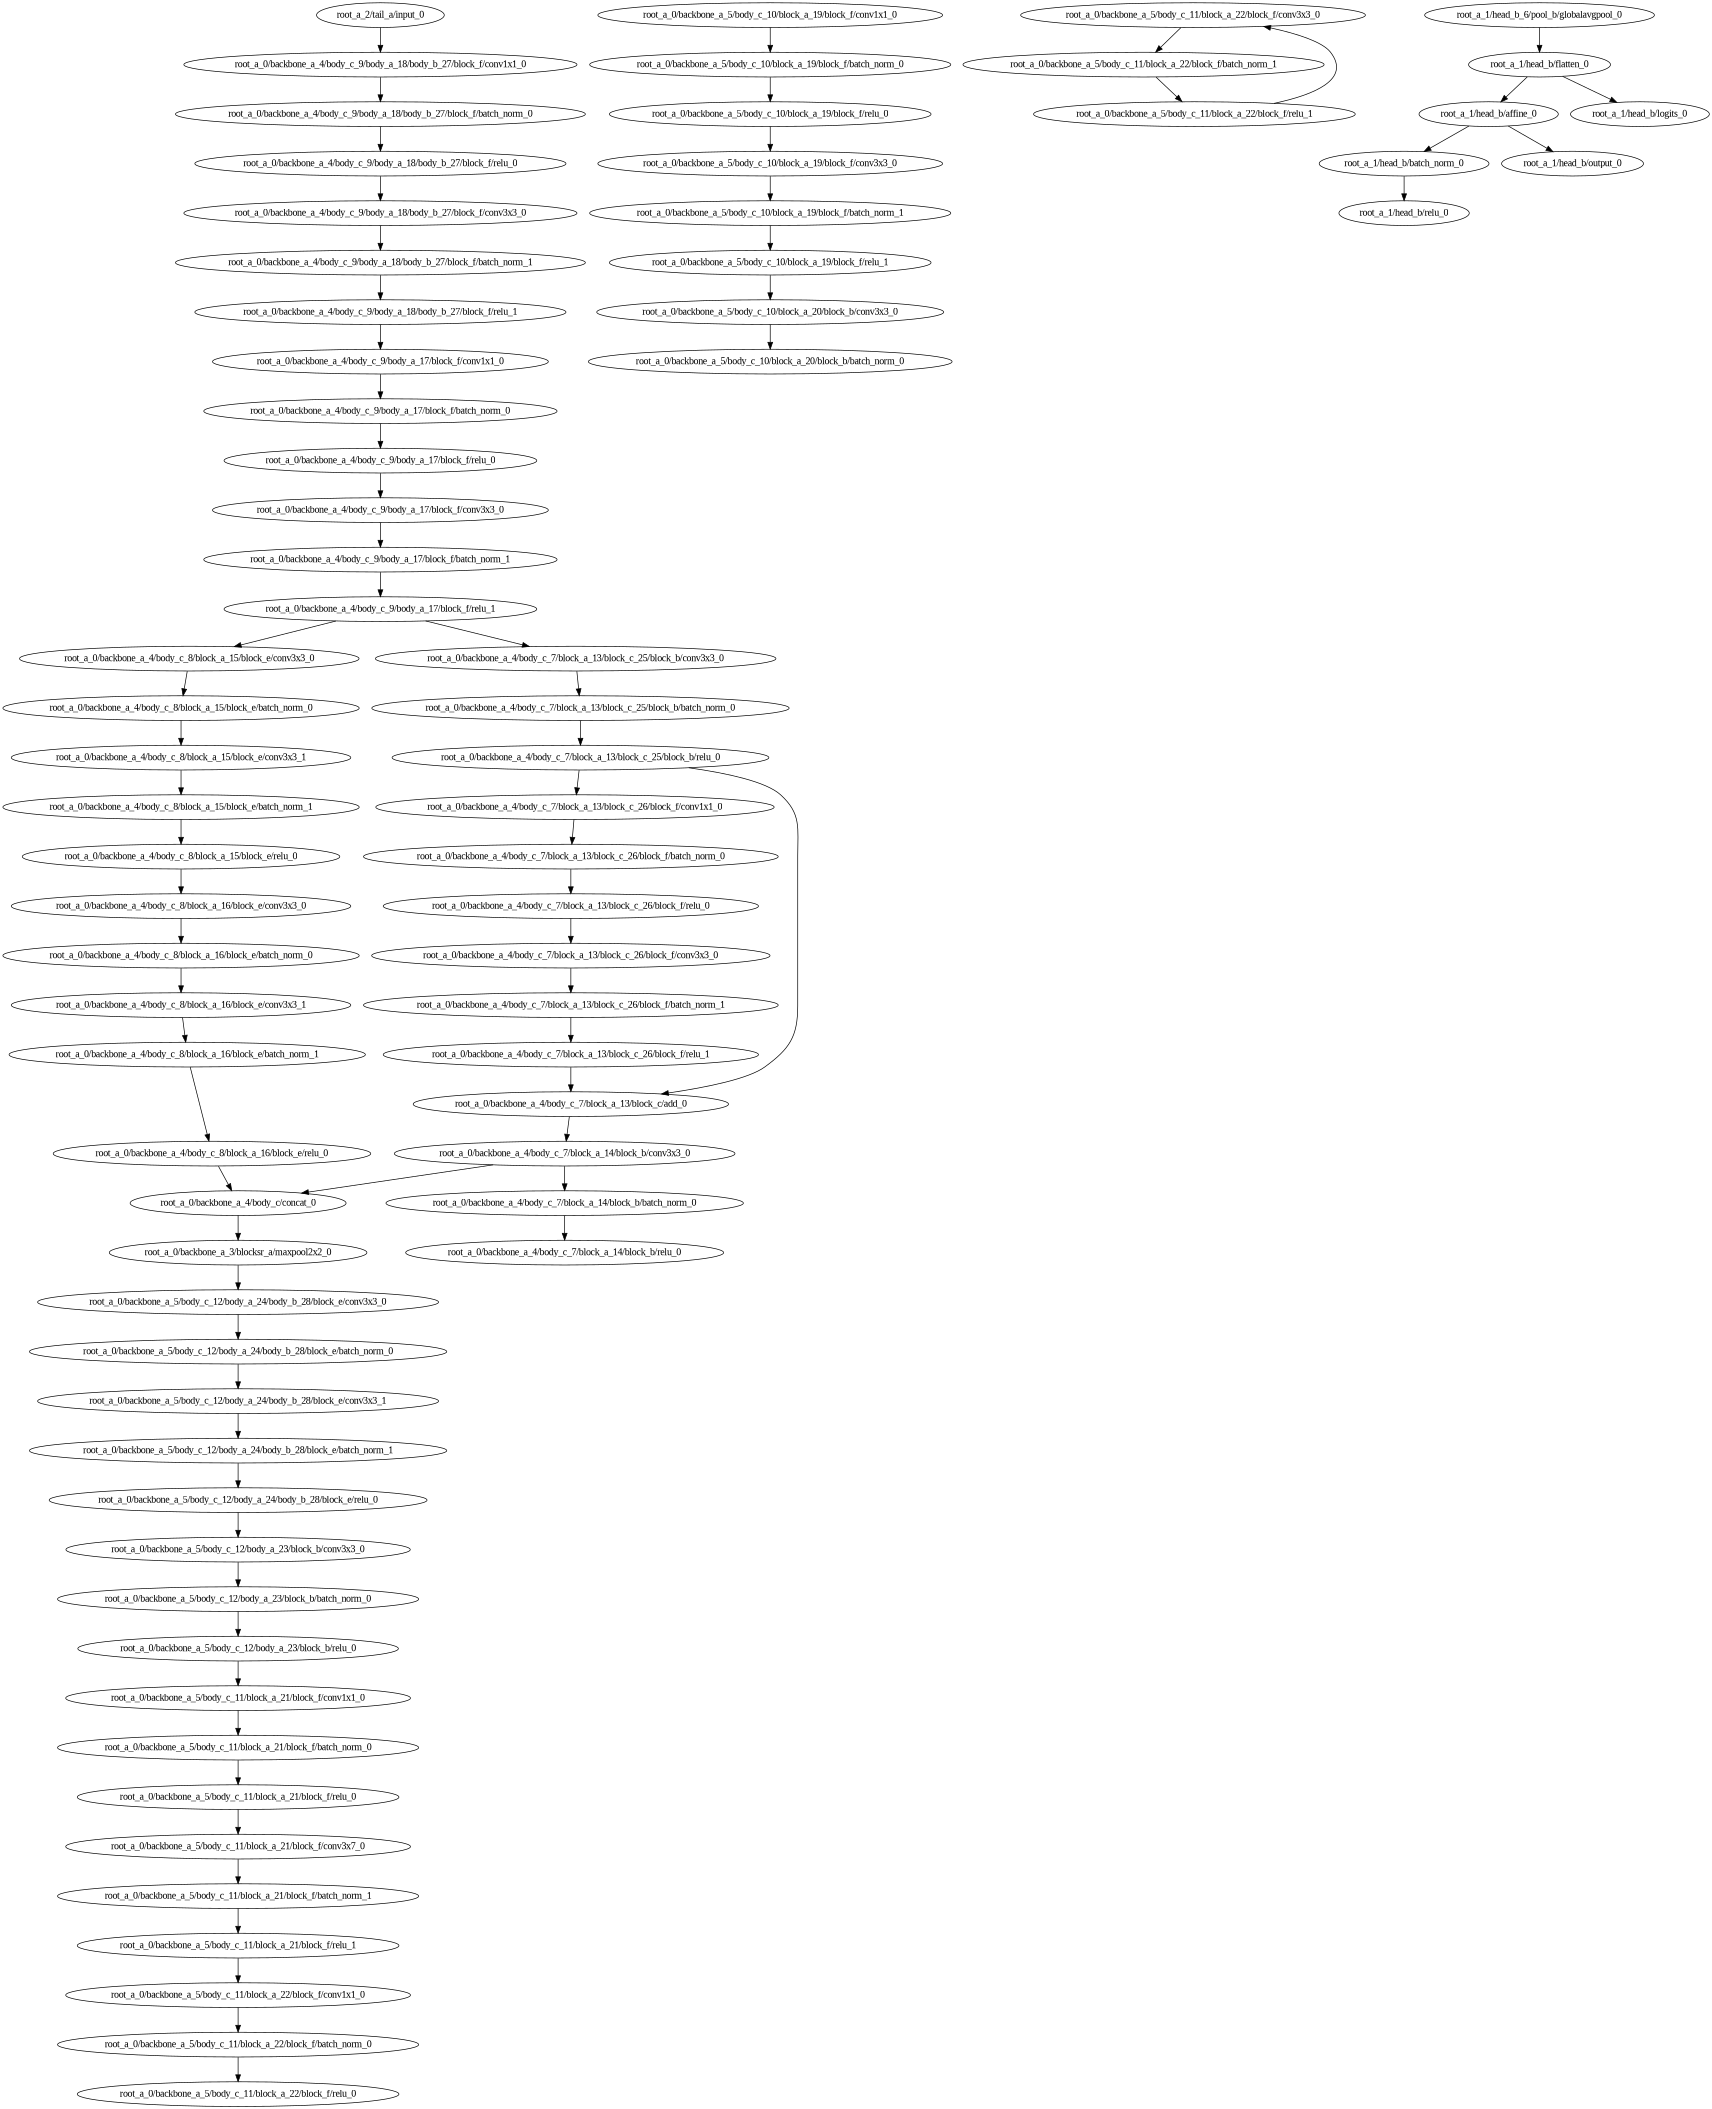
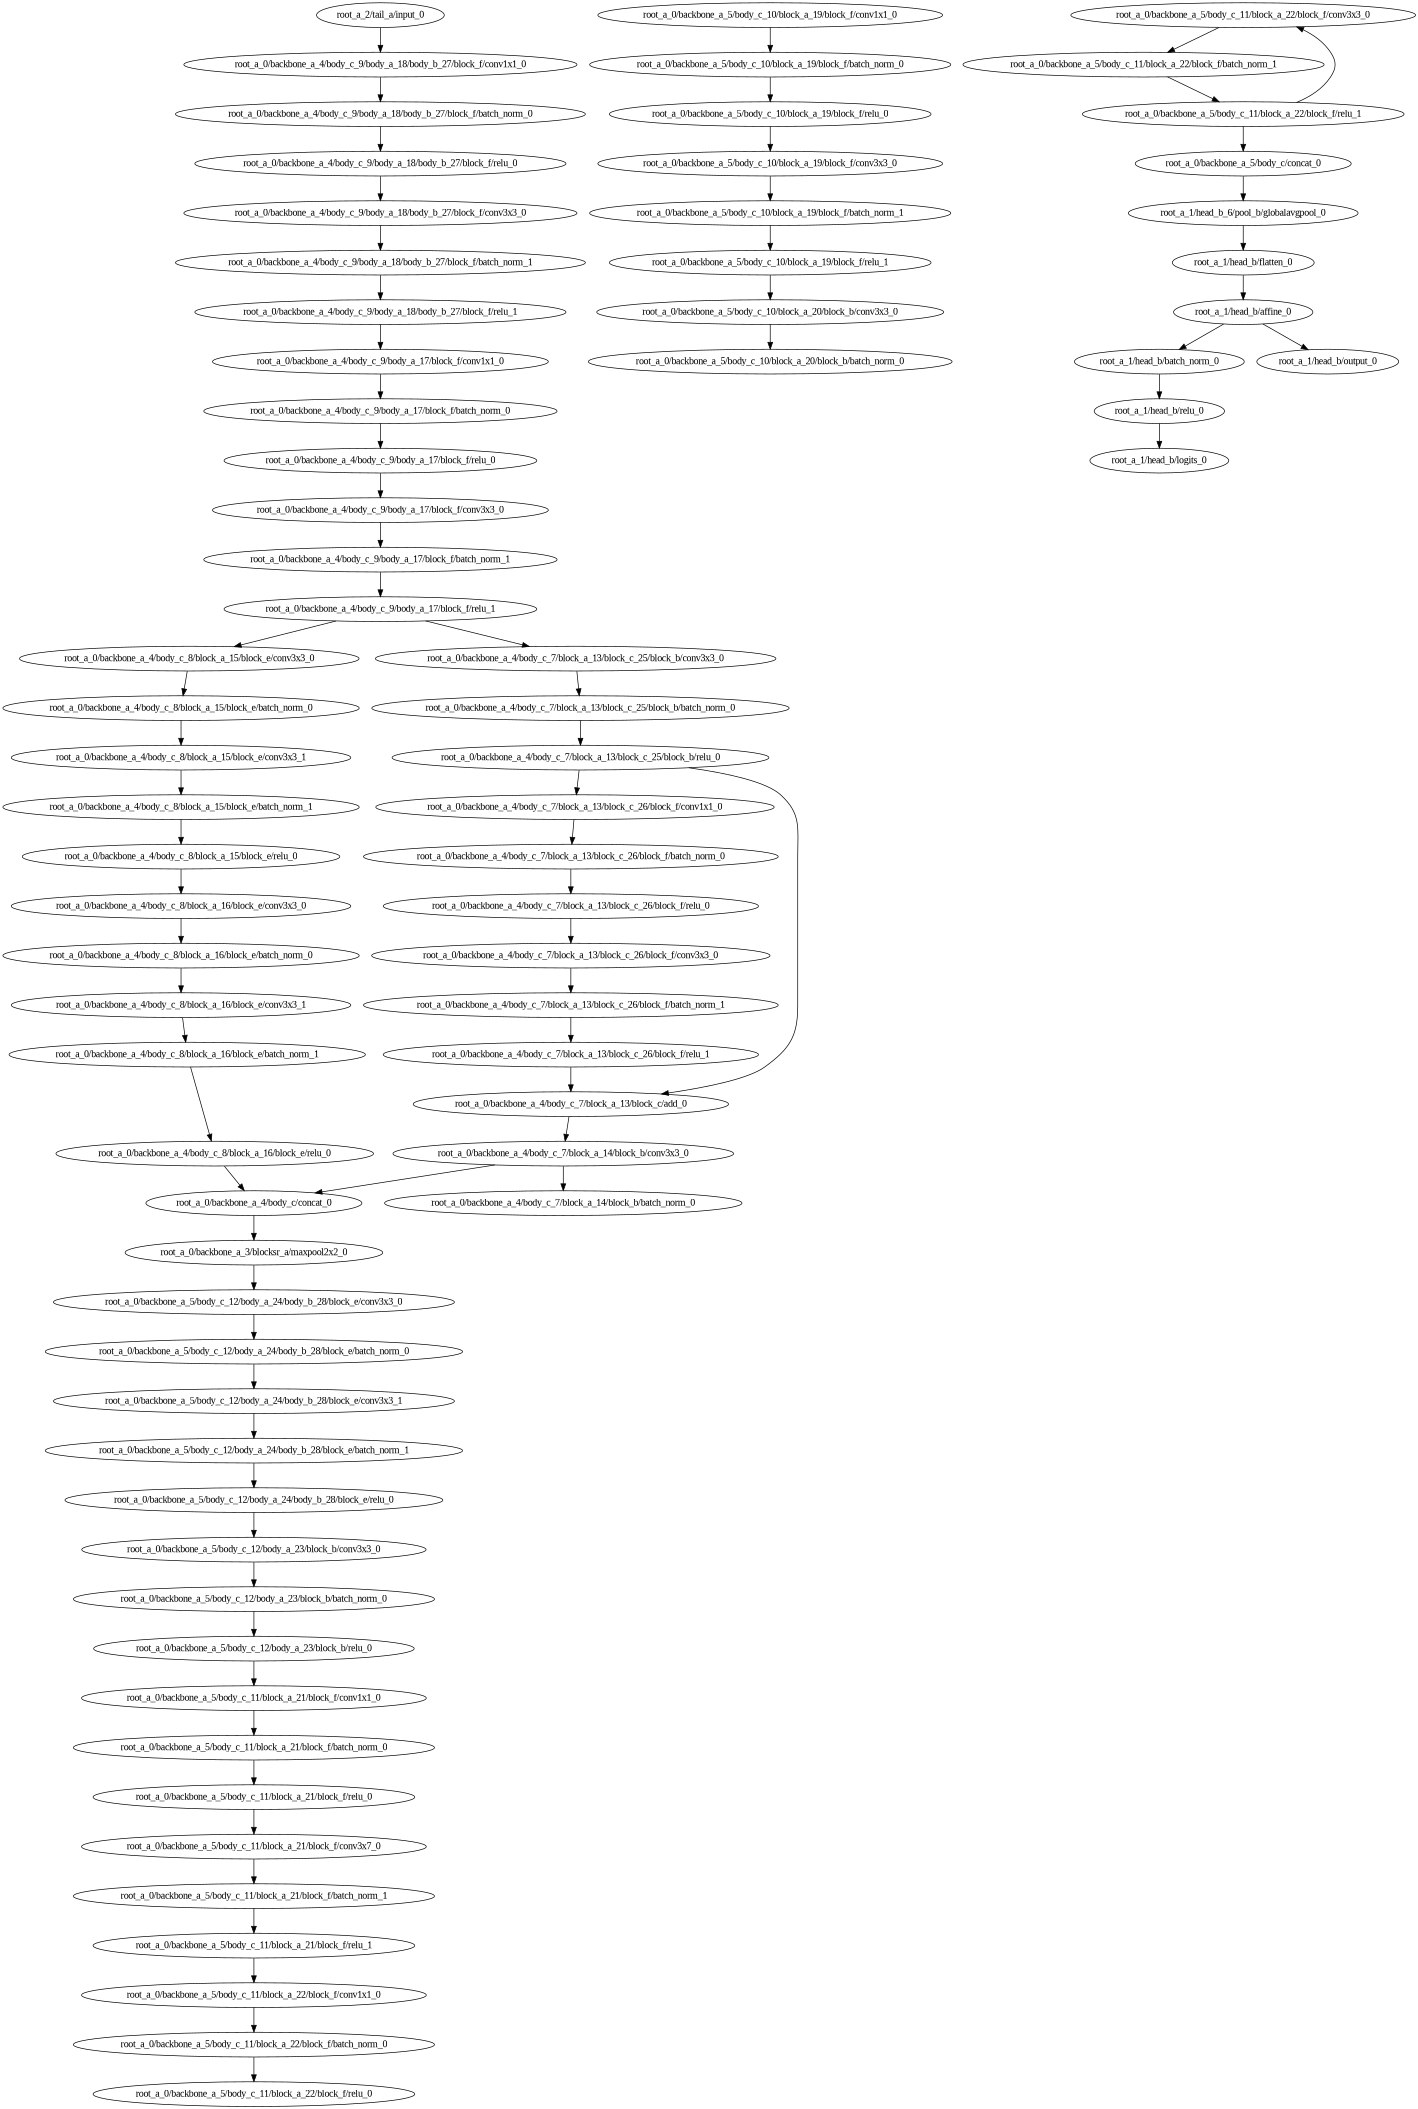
edge "root_a_1/head_b/flatten_0" -> "root_a_1/head_b/logits_0": now "root_a_1/head_b/relu_0" -> "root_a_1/head_b/logits_0"
node "root_a_0/backbone_a_5/body_c/concat_0": added
node "root_a_0/backbone_a_4/body_c_7/block_a_14/block_b/relu_0": removed
